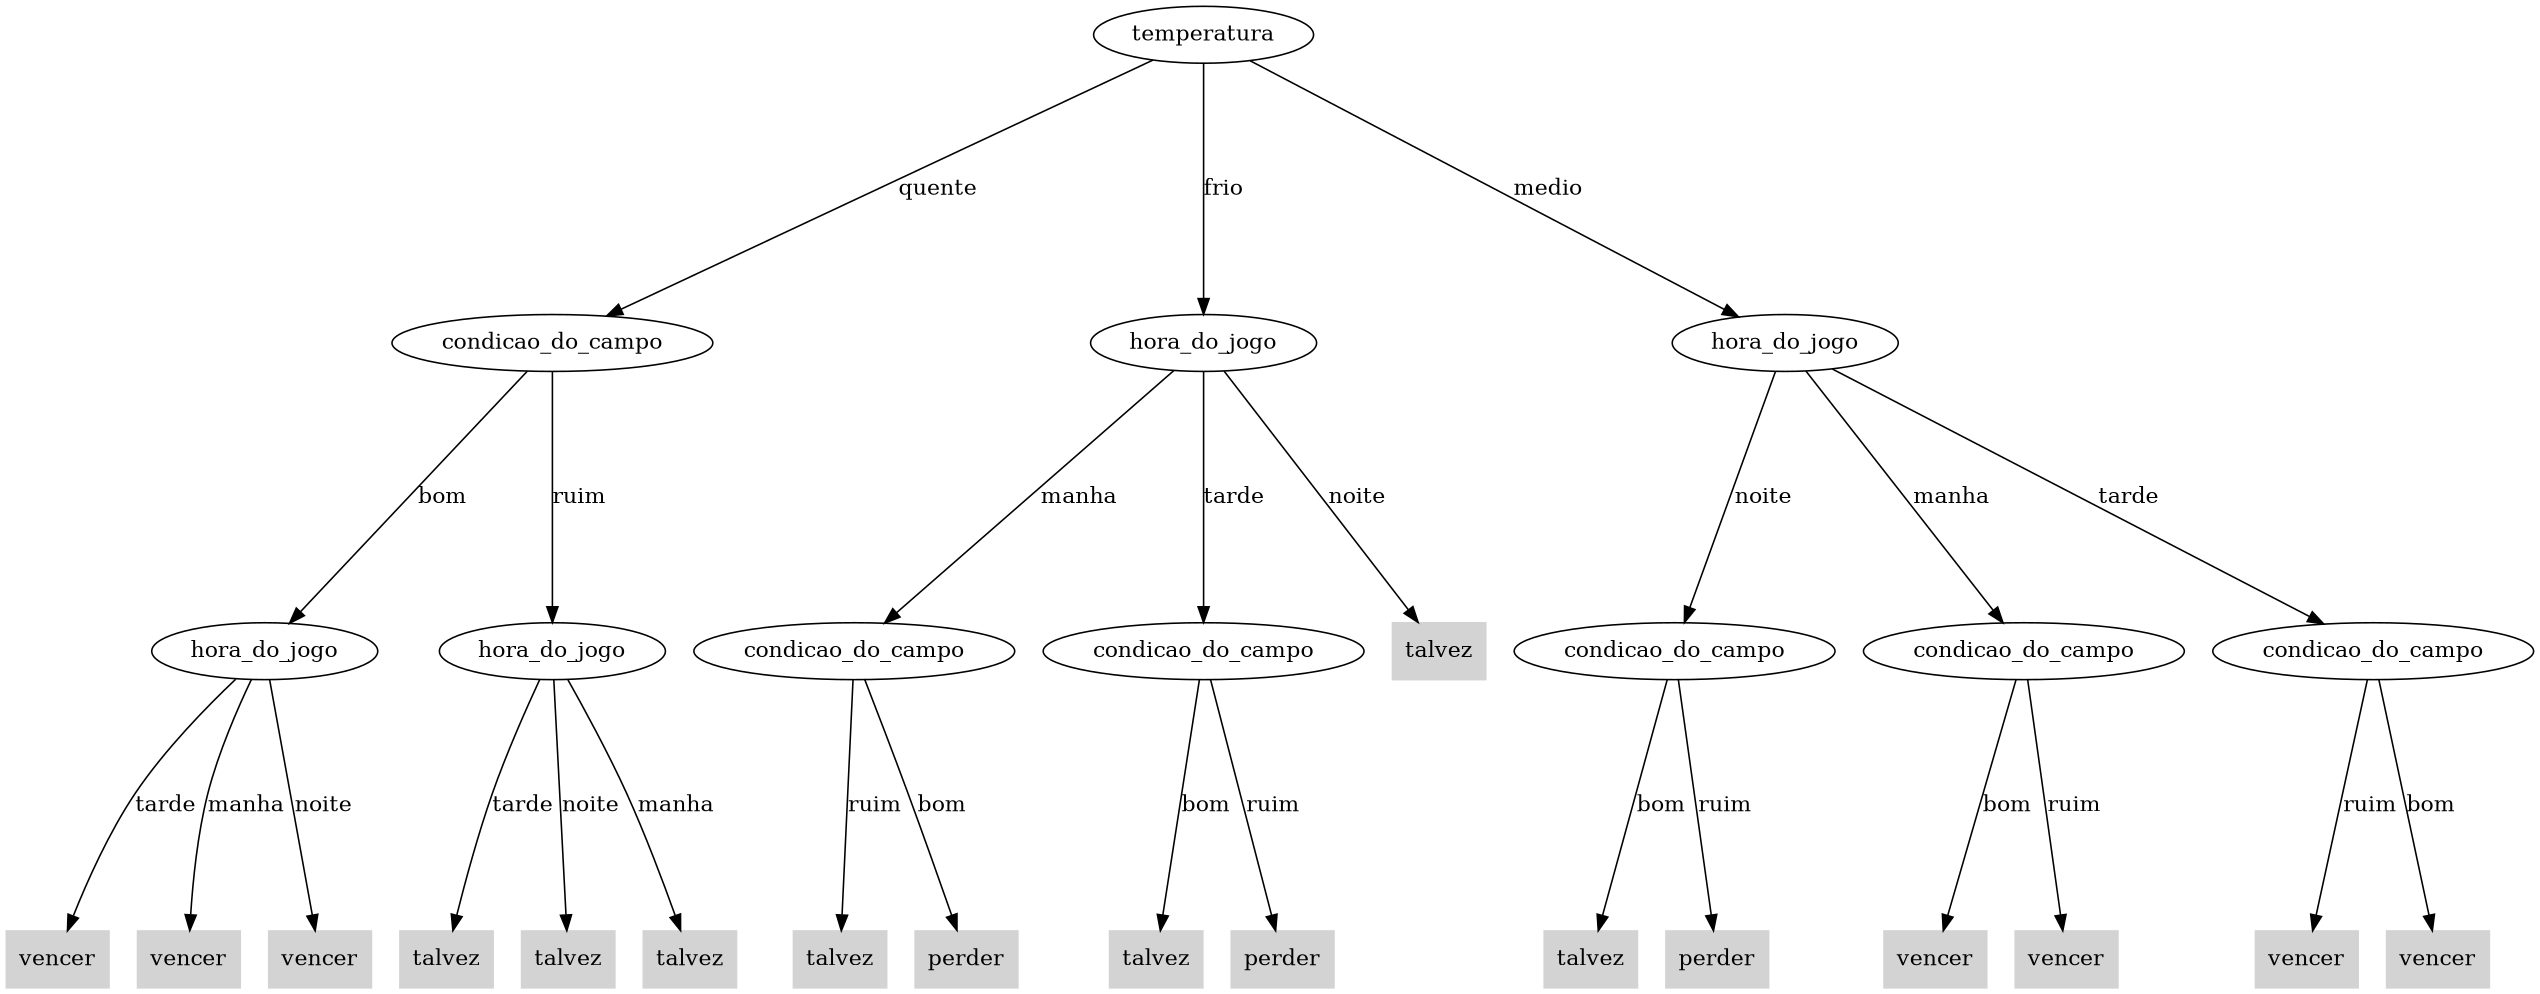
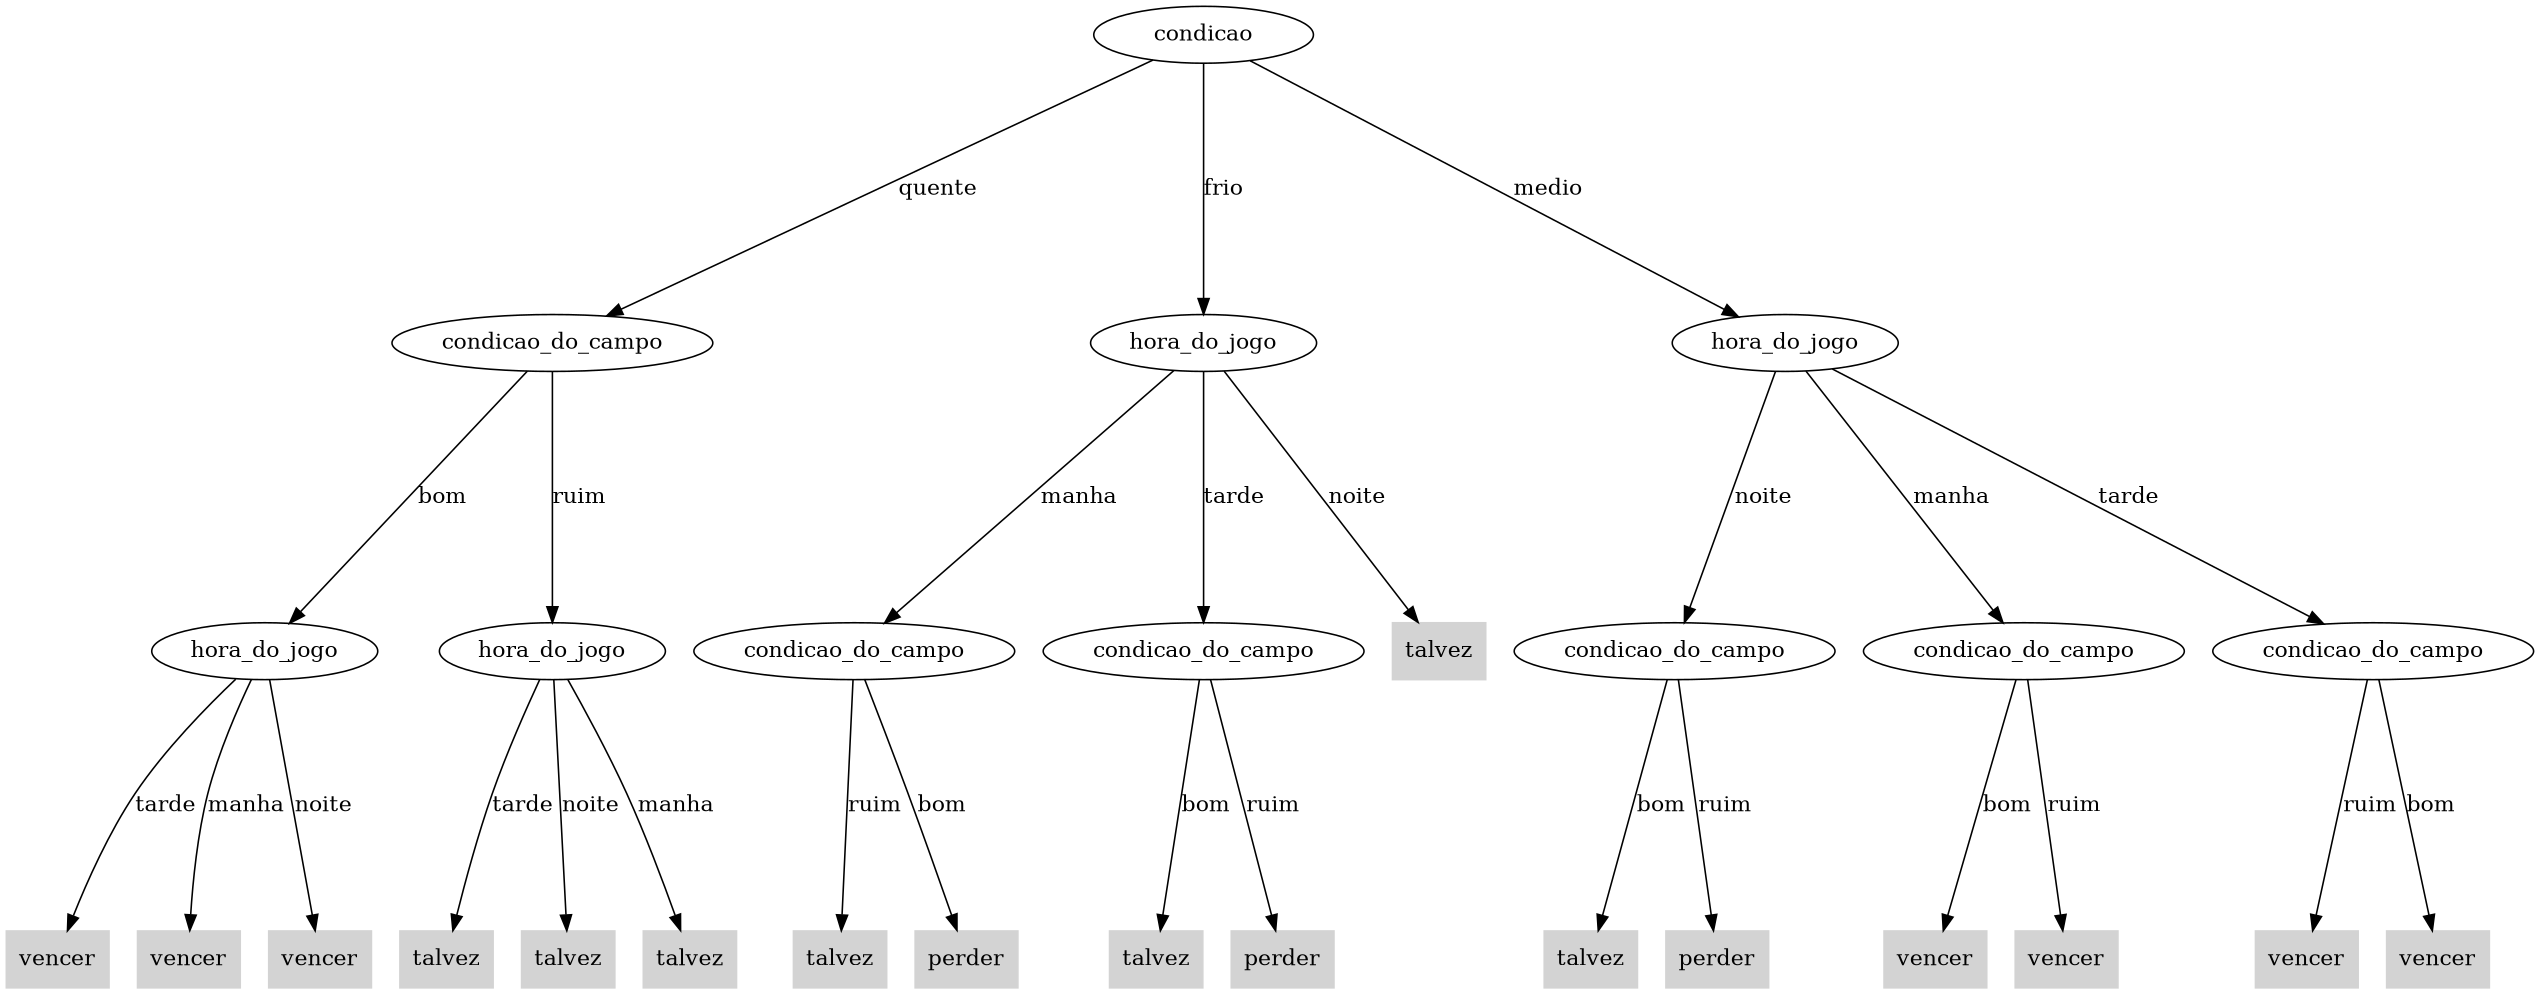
node "temperatura": label "temperatura" -> "condicao"
